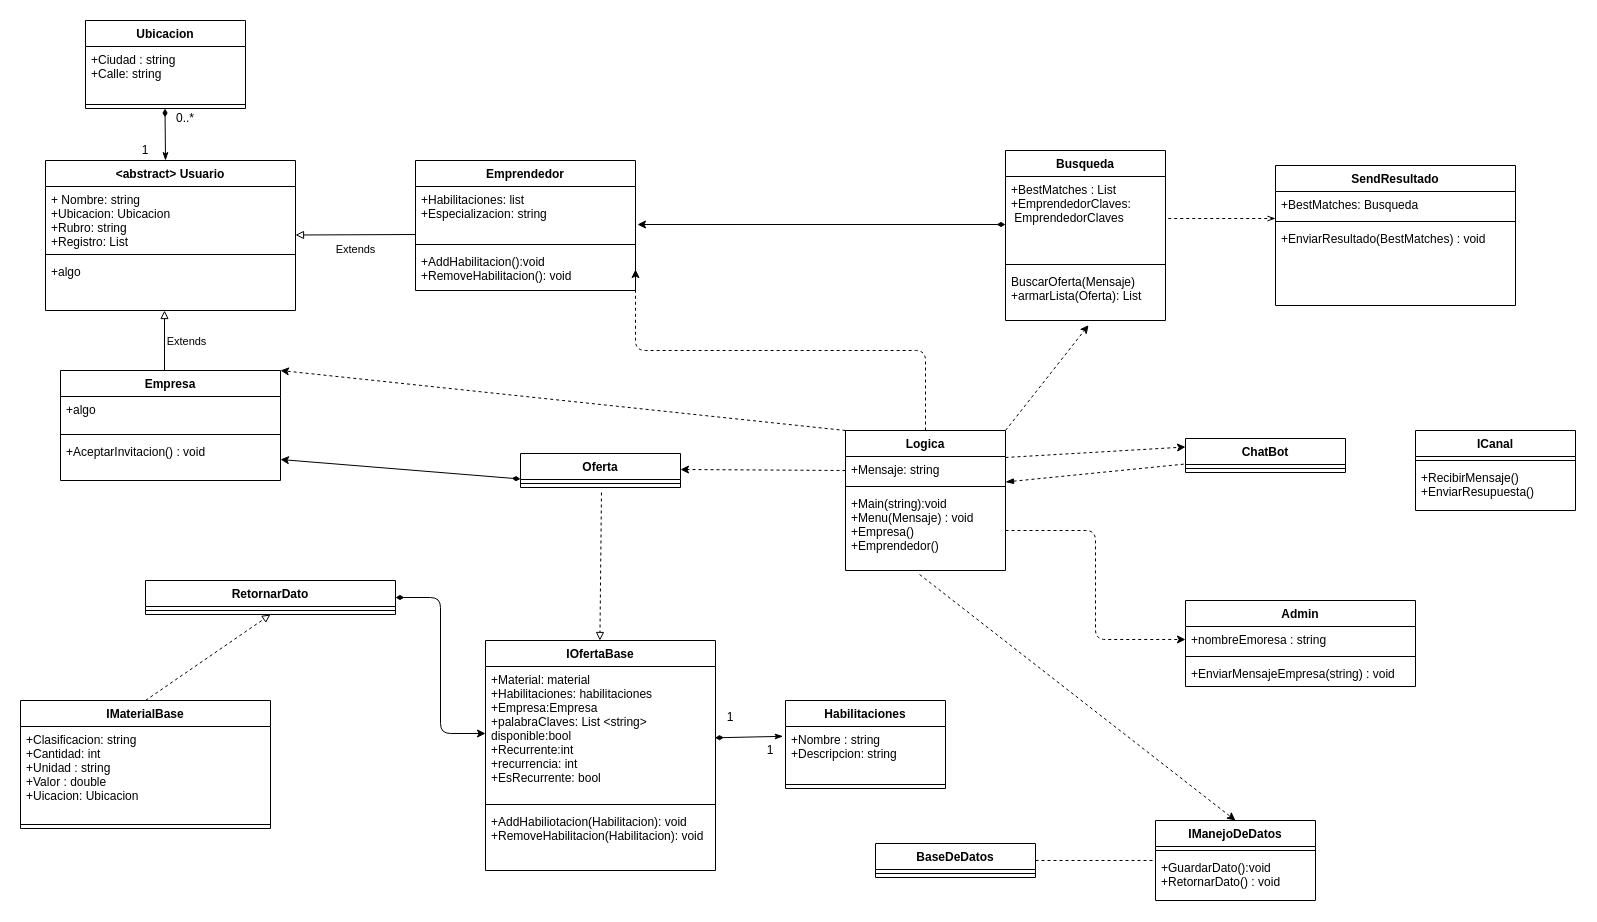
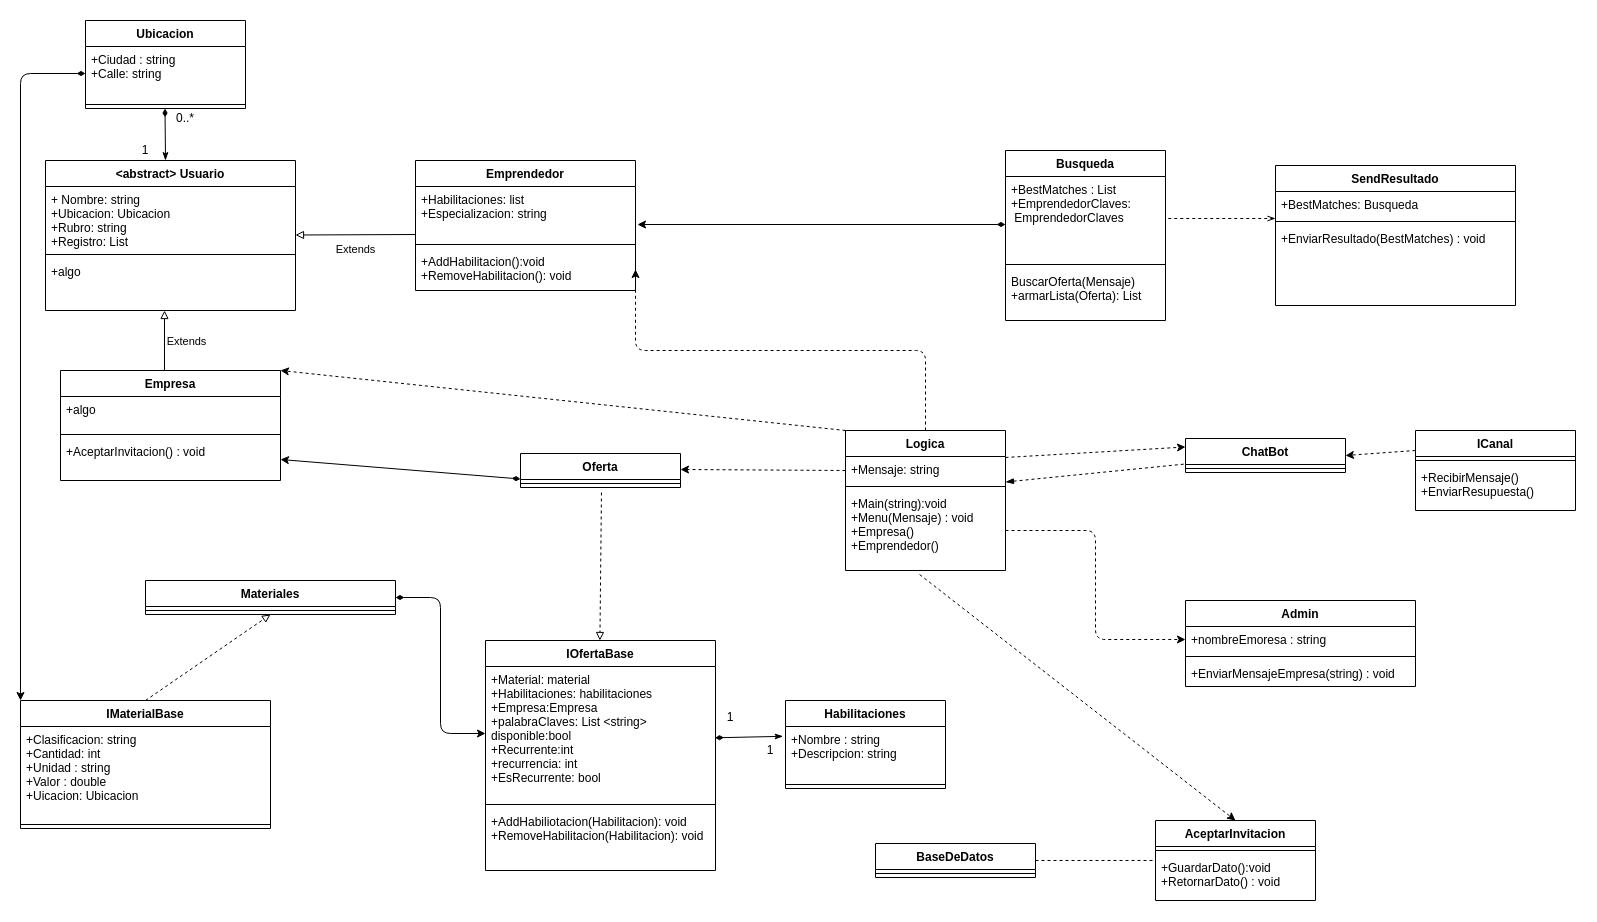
edge "+Ciudad : string +Calle: string" -- "IMaterialBase": added
edge "Logica" -> "BuscarOferta(Mensaje) +armarLista(Oferta): List": removed
edge "ICanal" -> "ChatBot": added
node "RetornarDato": label "RetornarDato" -> "Materiales"
node "IManejoDeDatos": label "IManejoDeDatos" -> "AceptarInvitacion"
